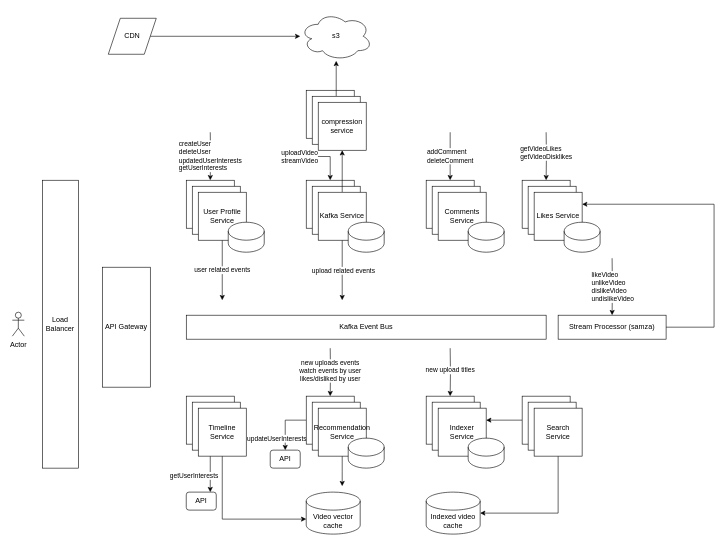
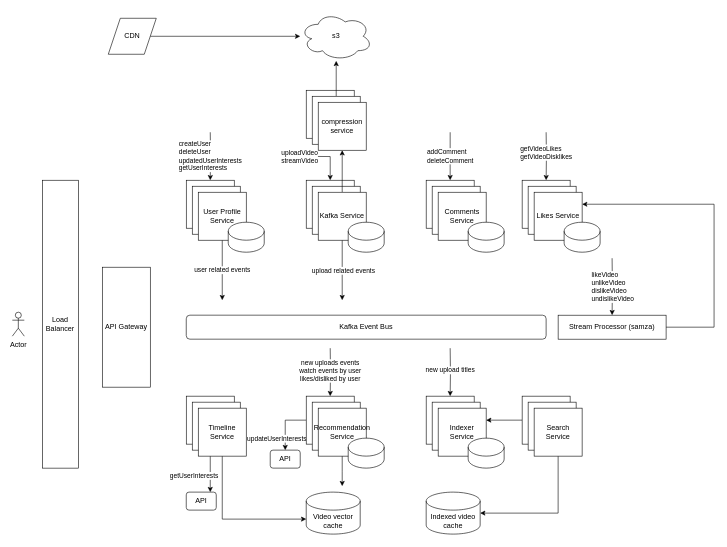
node "Kafka Event Bus": shape rectangle -> rounded rectangle
